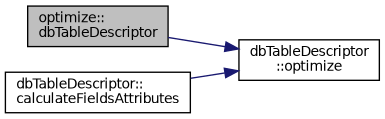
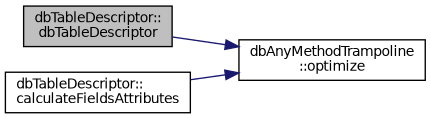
node "optimize:: dbTableDescriptor": label "optimize:: dbTableDescriptor" -> "dbTableDescriptor:: dbTableDescriptor"
node "dbTableDescriptor ::optimize": label "dbTableDescriptor ::optimize" -> "dbAnyMethodTrampoline ::optimize"
